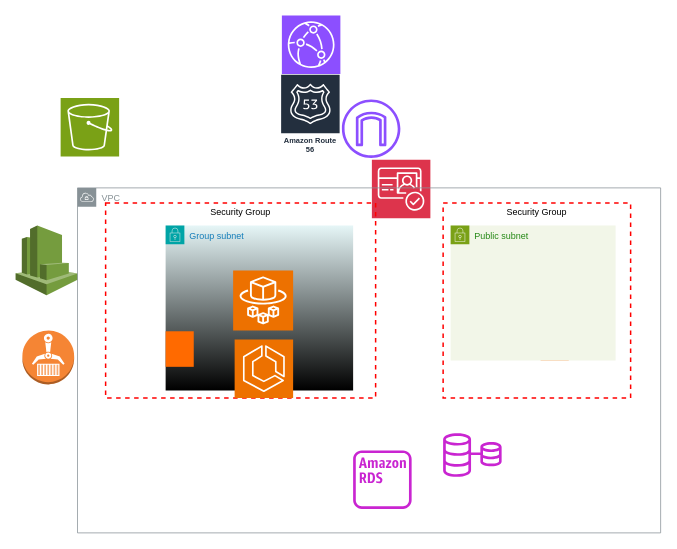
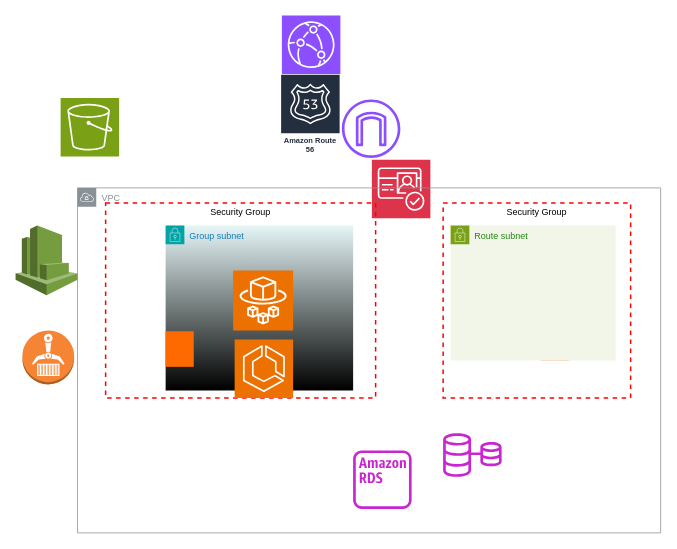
node "Public subnet": label "Public subnet" -> "Route subnet"
